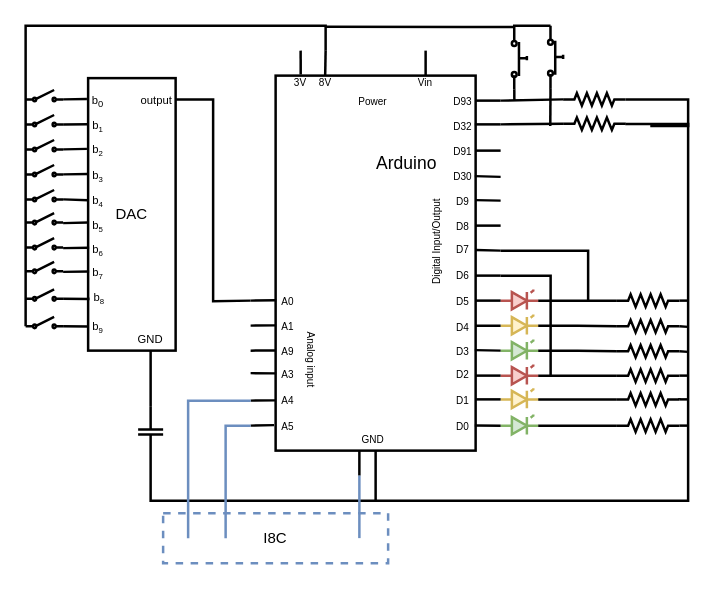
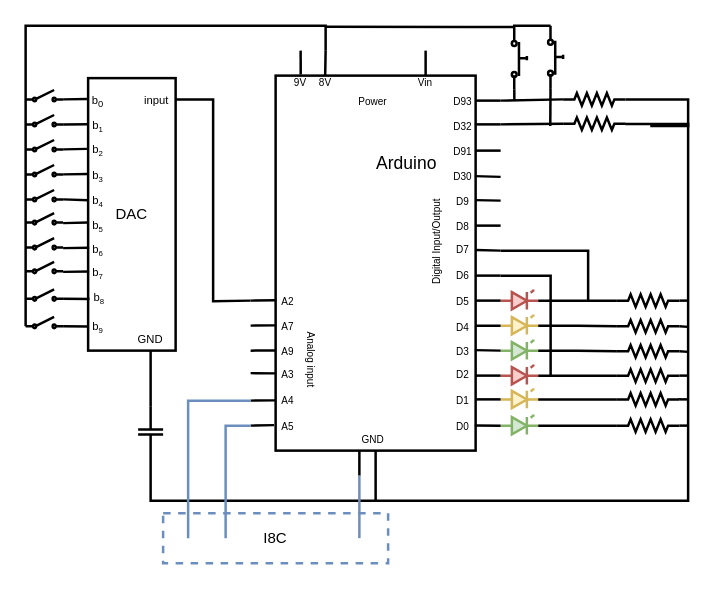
node "3V": label "3V" -> "9V"
node "output": label "output" -> "input"
node "A0": label "A0" -> "A2"
node "A1": label "A1" -> "A7"
